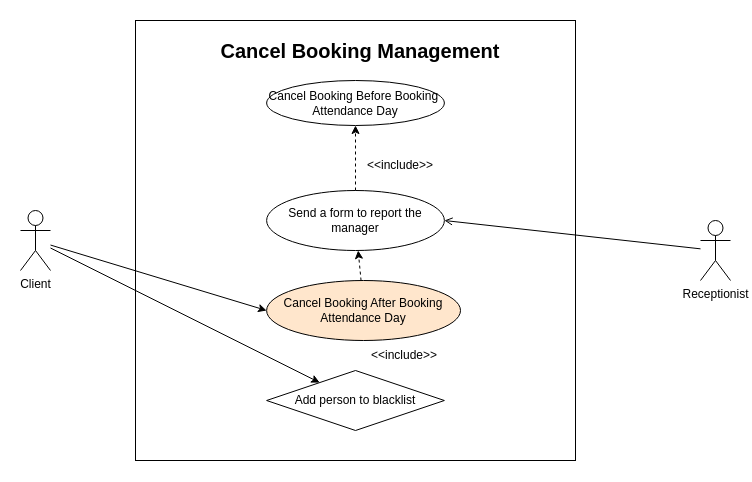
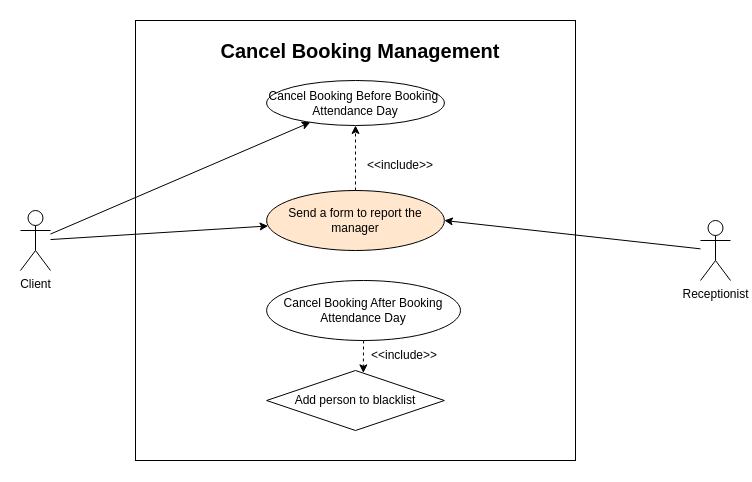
node "Send a form to report the manager": fillcolor #ffffff -> #ffe6cc
edge "Receptionist" -> "Send a form to report the manager": arrowhead open -> classic
edge "Cancel Booking After Booking Attendance Day" -> "Send a form to report the manager": now "Cancel Booking After Booking Attendance Day" -> "Add person to blacklist"
edge "Client" -> "Cancel Booking After Booking Attendance Day": now "Client" -> "Send a form to report the manager"
node "Cancel Booking After Booking Attendance Day": fillcolor #ffe6cc -> #ffffff
edge "Client" -> "Add person to blacklist": now "Client" -> "Cancel Booking Before Booking Attendance Day"
